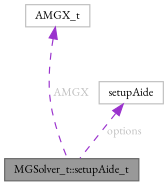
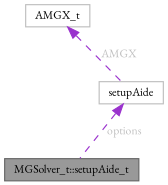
edge "MGSolver_t::setupAide_t" -> "AMGX_t": now "setupAide" -> "AMGX_t"
